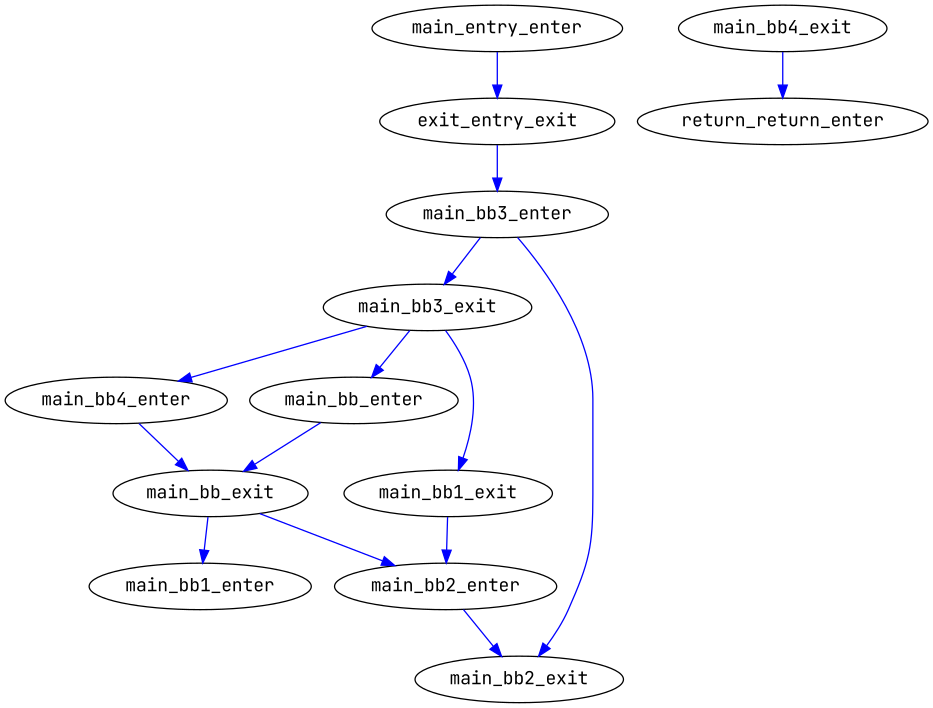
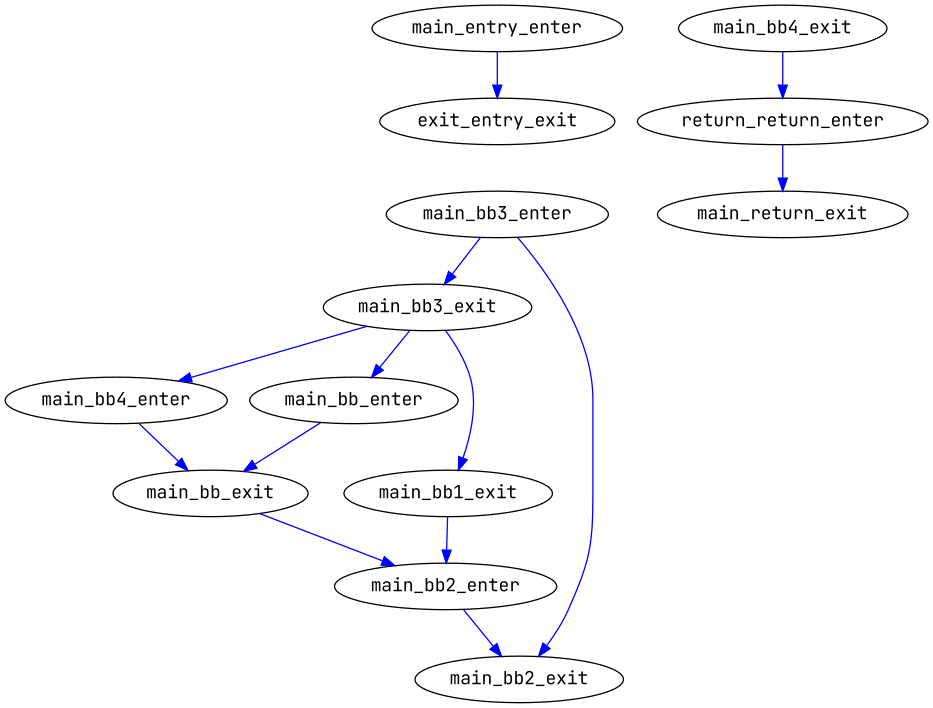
edge "exit_entry_exit" -> "main_bb3_enter": removed
node "main_return_exit": added
node "main_bb1_enter": removed
